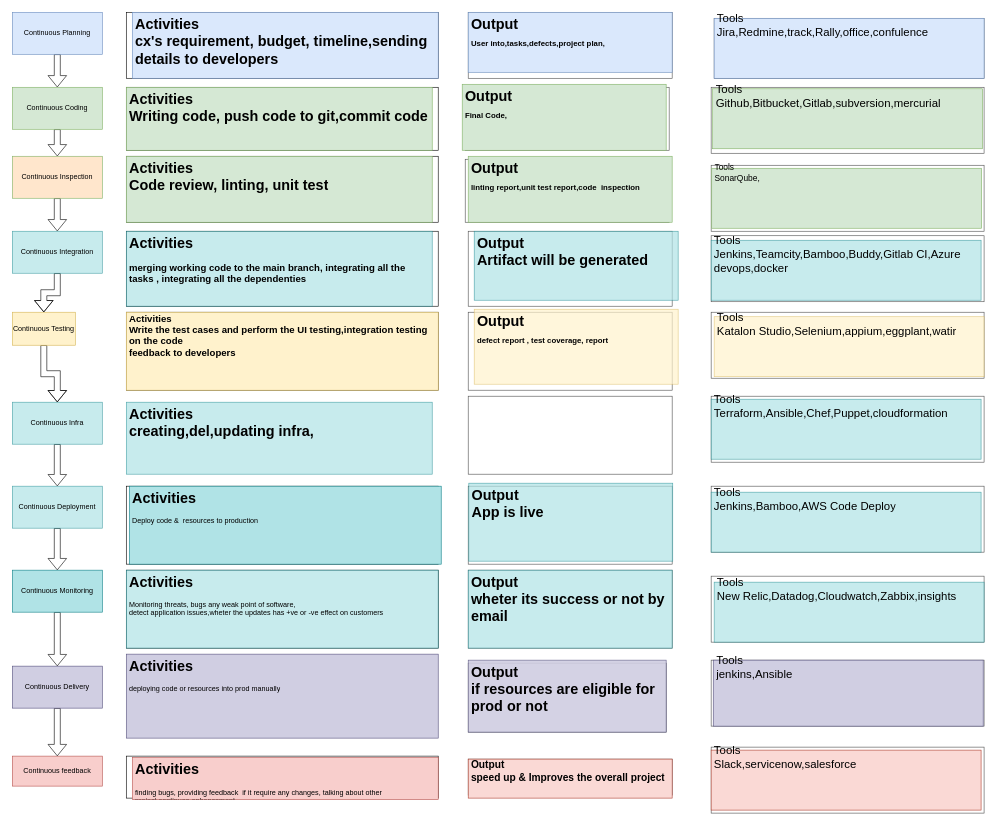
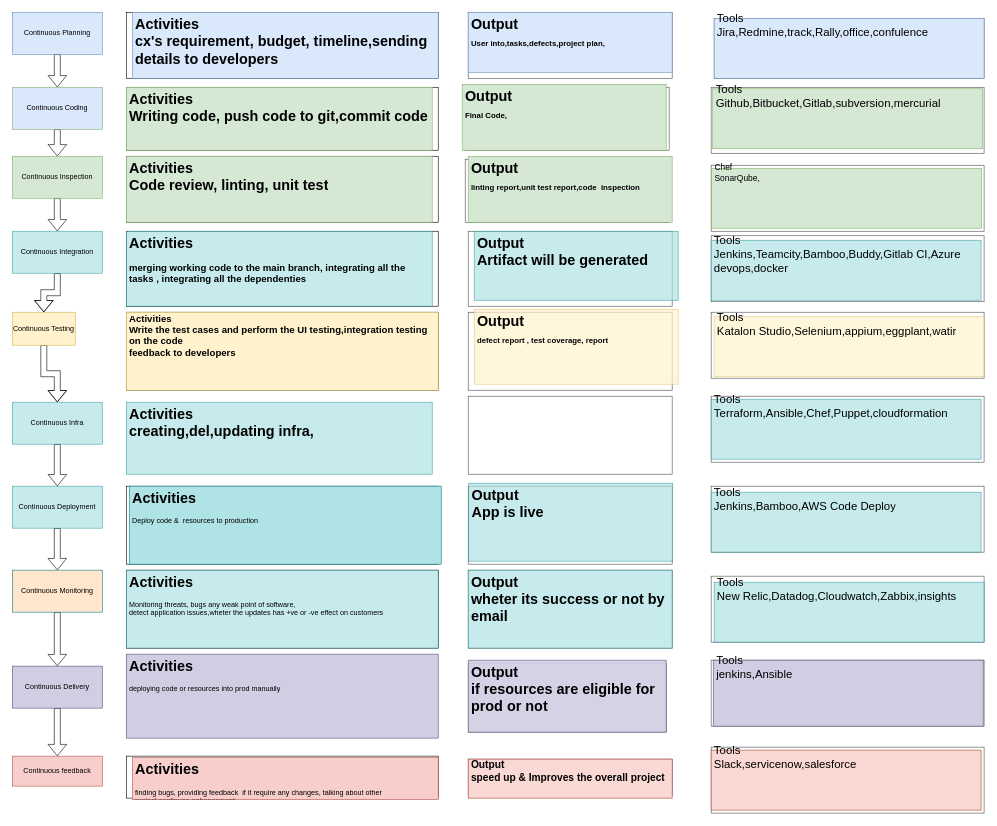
node "Continuous Coding": fillcolor #d5e8d4 -> #dae8fc
node "Tools SonarQube,": label "Tools SonarQube," -> "Chef SonarQube,"
node "Continuous Inspection": fillcolor #ffe6cc -> #d5e8d4
node "Continuous Monitoring": fillcolor #b0e3e6 -> #ffe6cc
